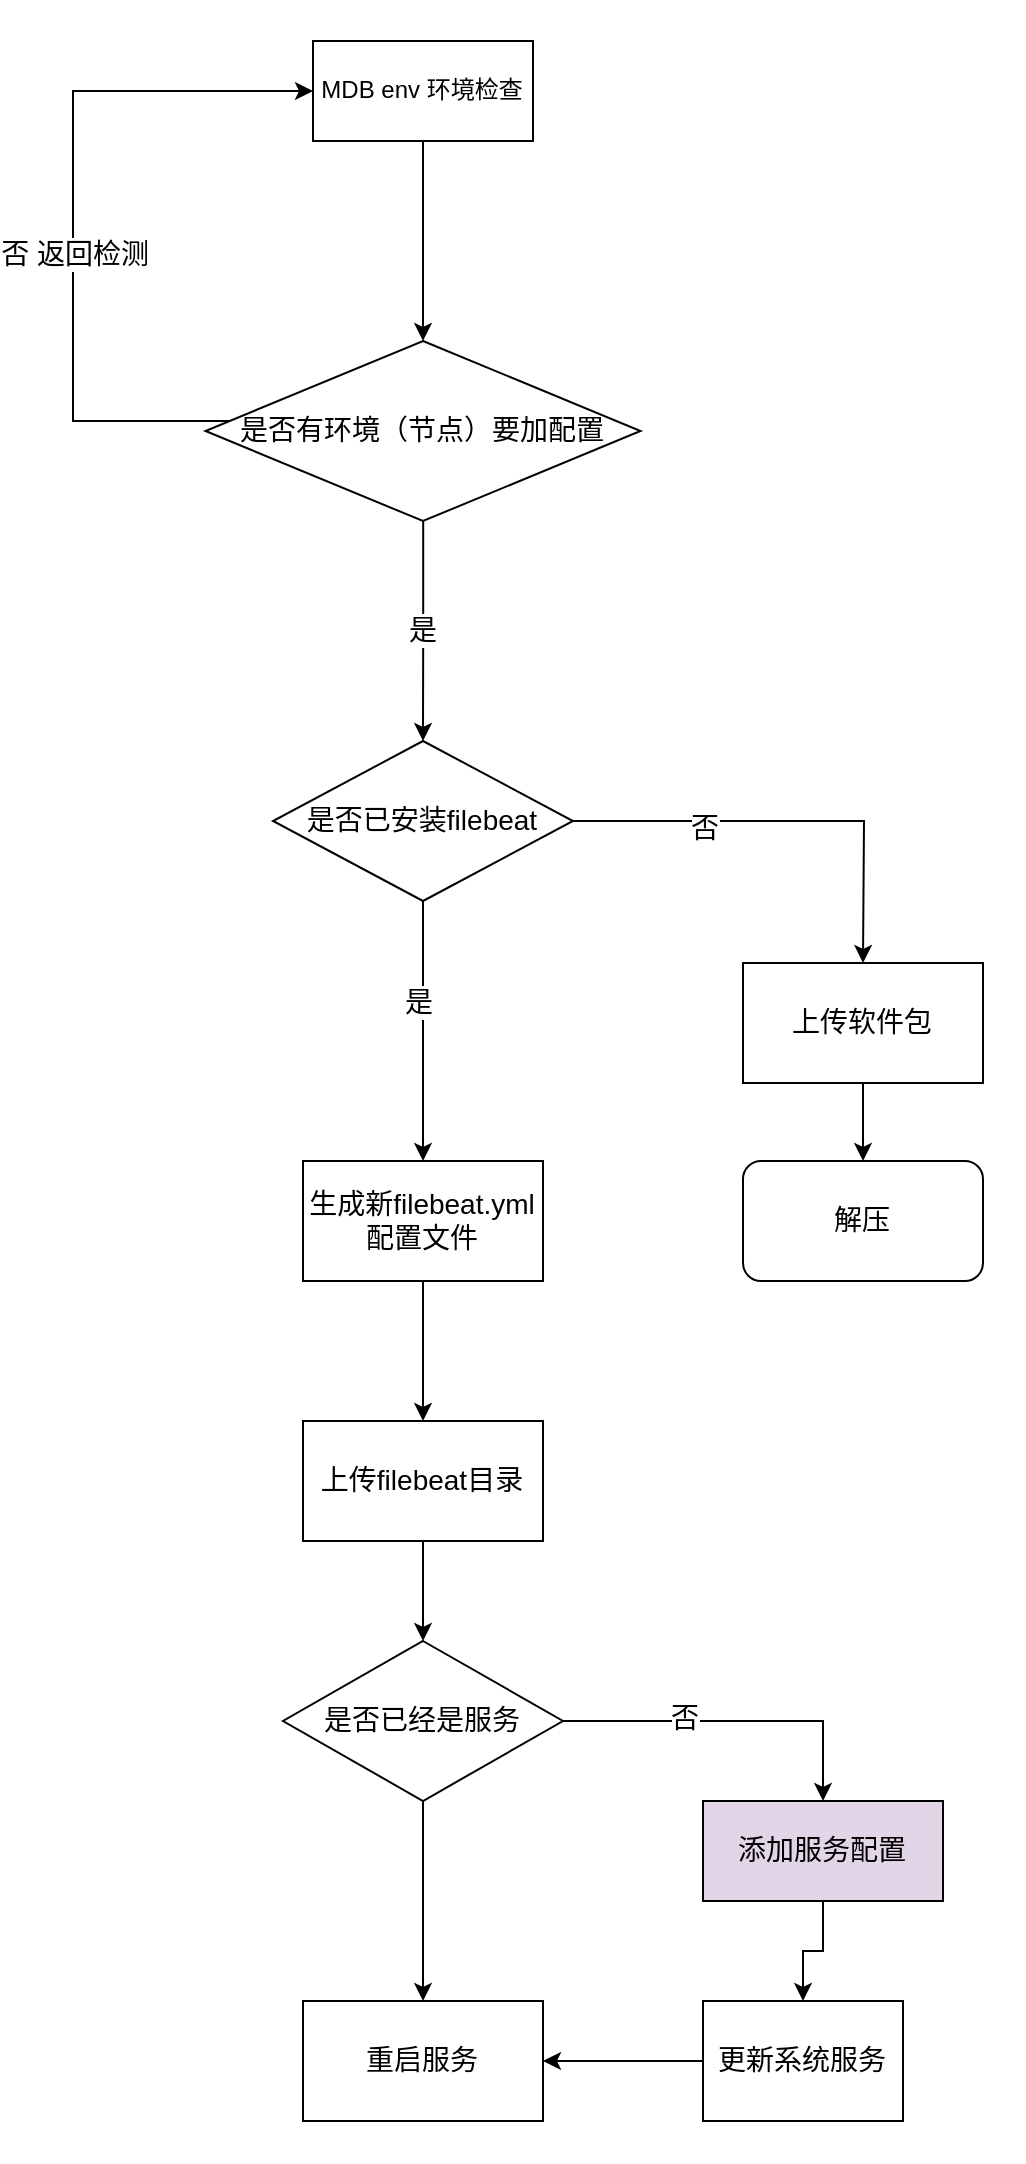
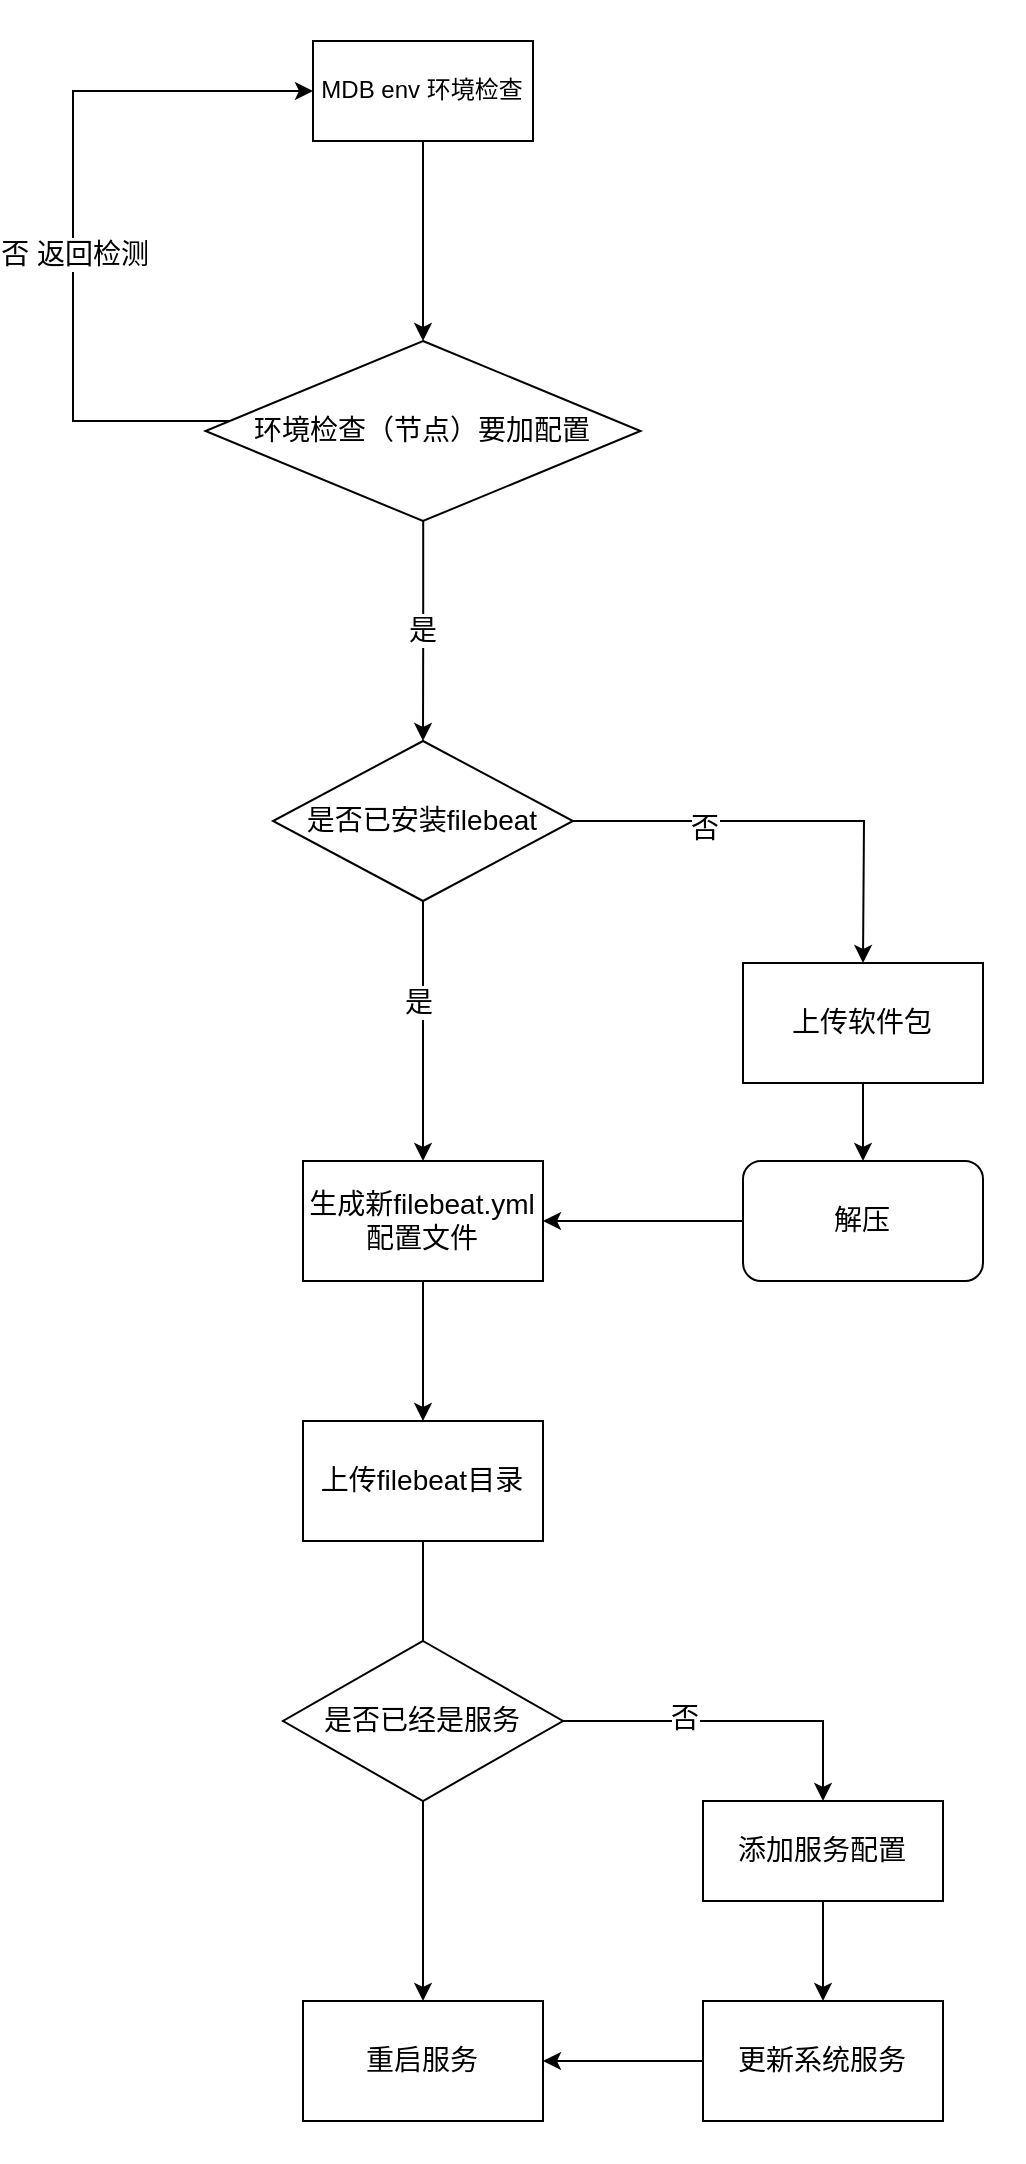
node "是否有环境（节点）要加配置": label "是否有环境（节点）要加配置" -> "环境检查（节点）要加配置"
edge "解压" -> "生成新filebeat.yml配置文件": added
edge "上传filebeat目录" -> "是否已经是服务": arrowhead classic -> none
node "添加服务配置": fillcolor #e1d5e7 -> #ffffff
node "更新系统服务": size 200x120 -> 240x120
